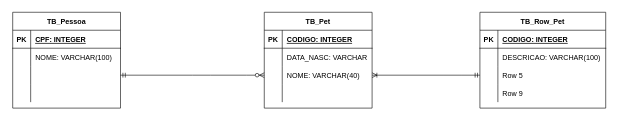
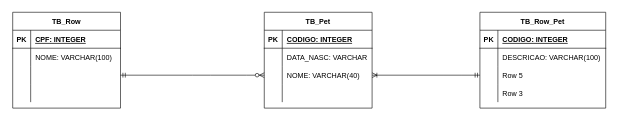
node "TB_Pessoa": label "TB_Pessoa" -> "TB_Row"
node "Row 9": label "Row 9" -> "Row 3"
